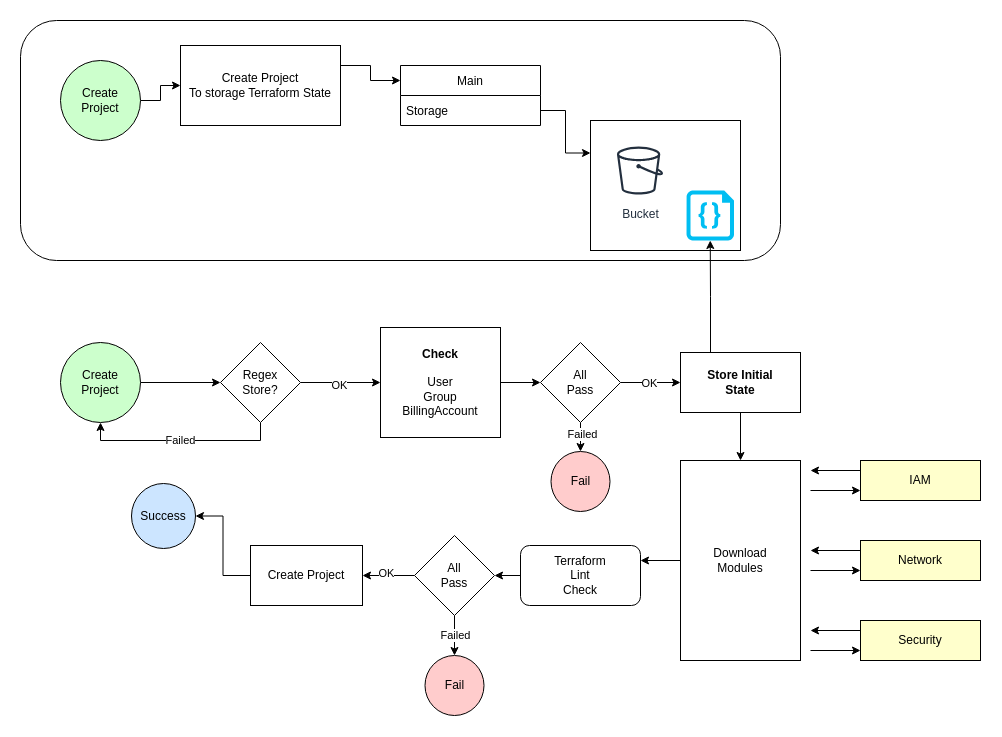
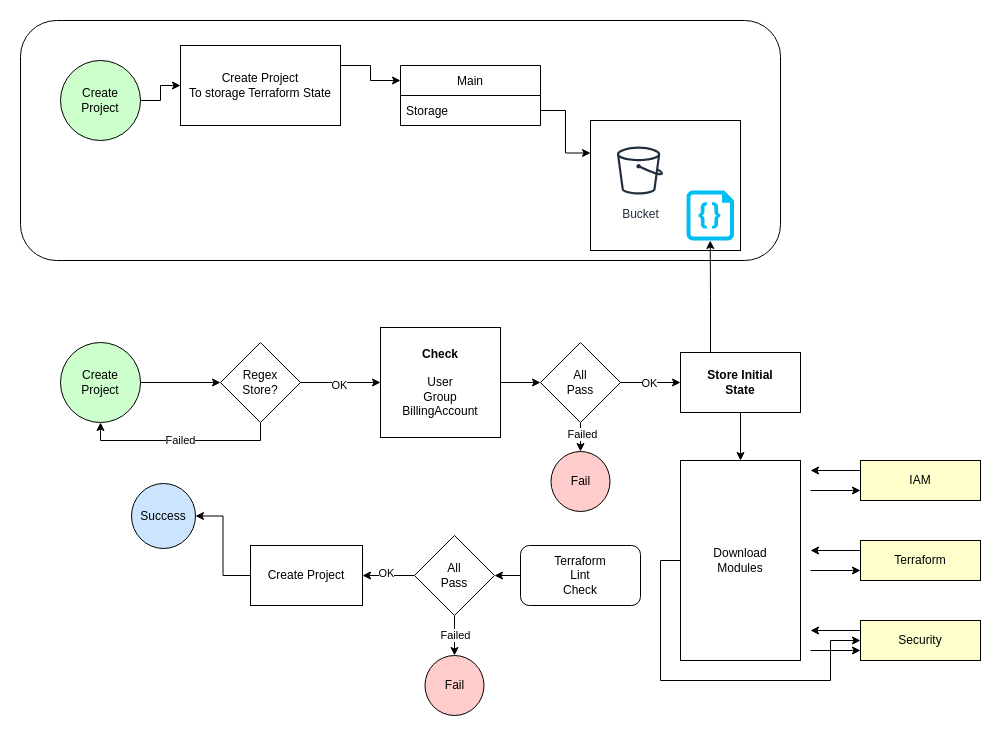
edge "Download Modules" -> "Terraform Lint Check": now "Download Modules" -> "Security"
node "Network": label "Network" -> "Terraform"
